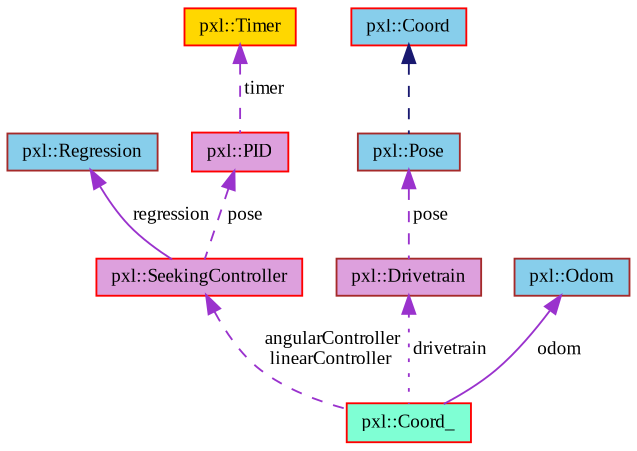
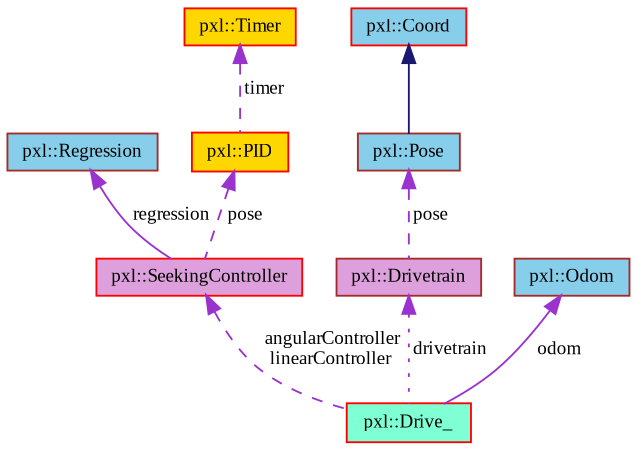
edge "pxl::Pose" -> "pxl::Coord": style dashed -> solid
node "pxl::PID": fillcolor plum -> gold
node "pxl::Coord_": label "pxl::Coord_" -> "pxl::Drive_"
